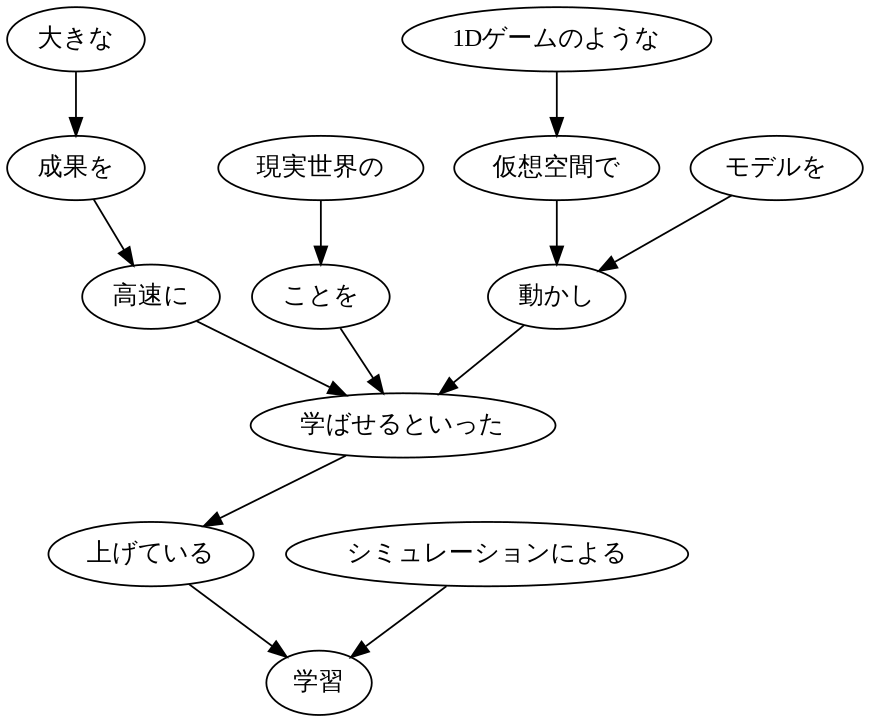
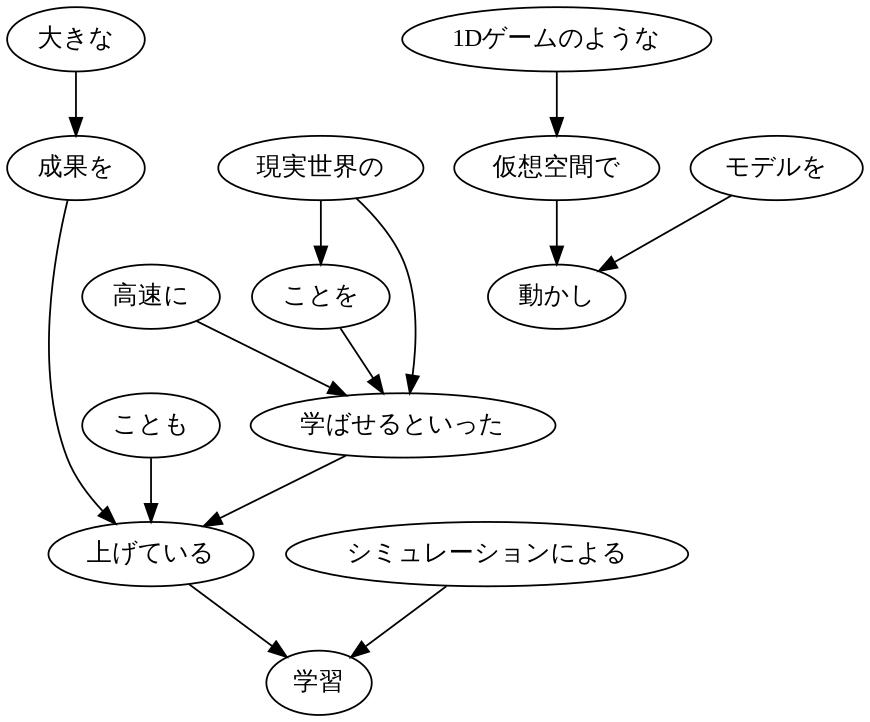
edge "成果を" -> "高速に": now "成果を" -> "上げている"
edge "動かし" -> "学ばせるといった": now "現実世界の" -> "学ばせるといった"
node "ことも": added
